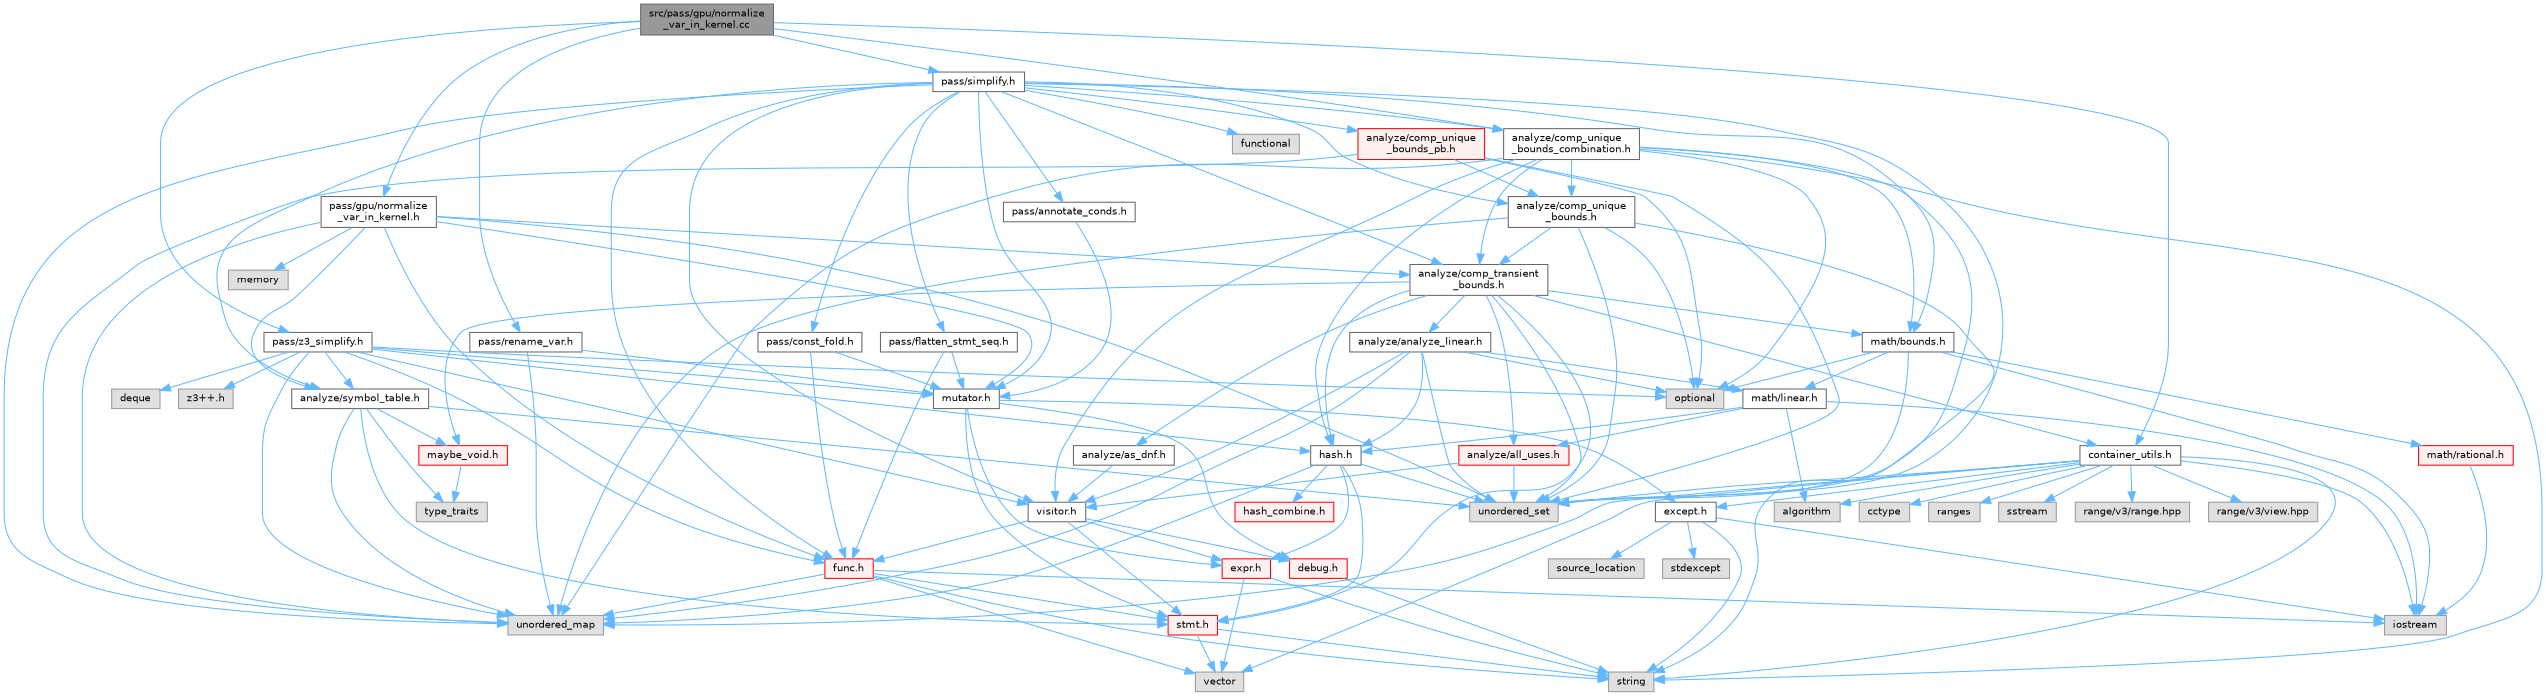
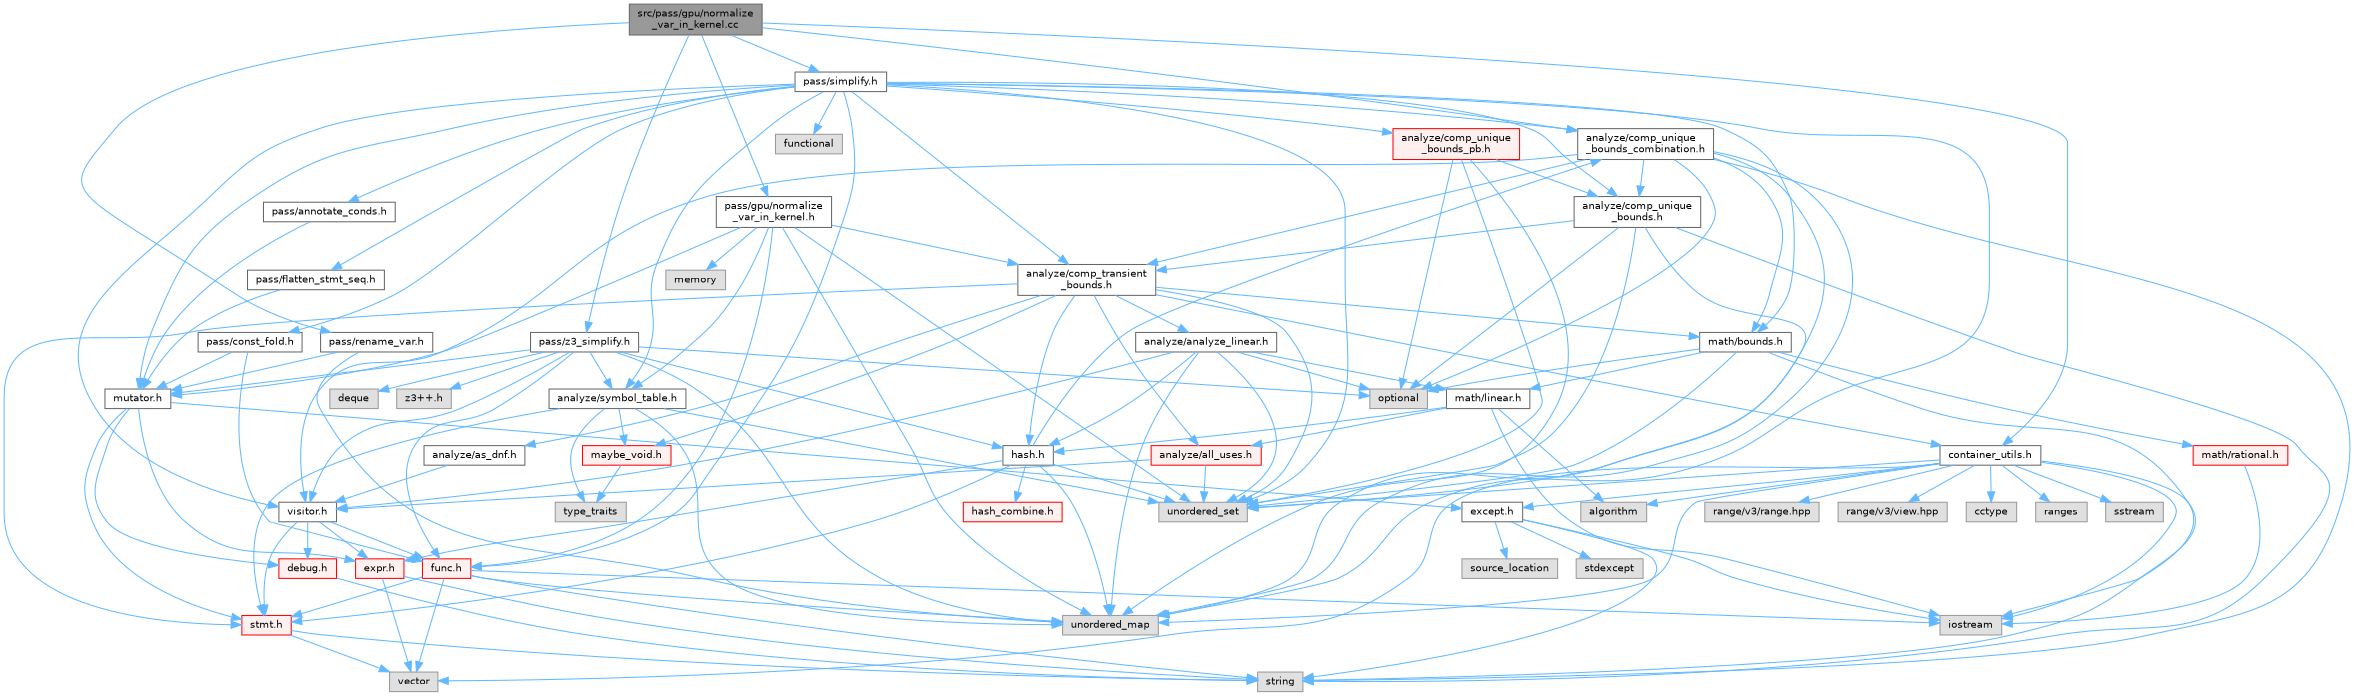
edge "analyze/comp_unique _bounds_combination.h" -> "hash.h": reversed
edge "pass/flatten_stmt_seq.h" -> "func.h": removed
